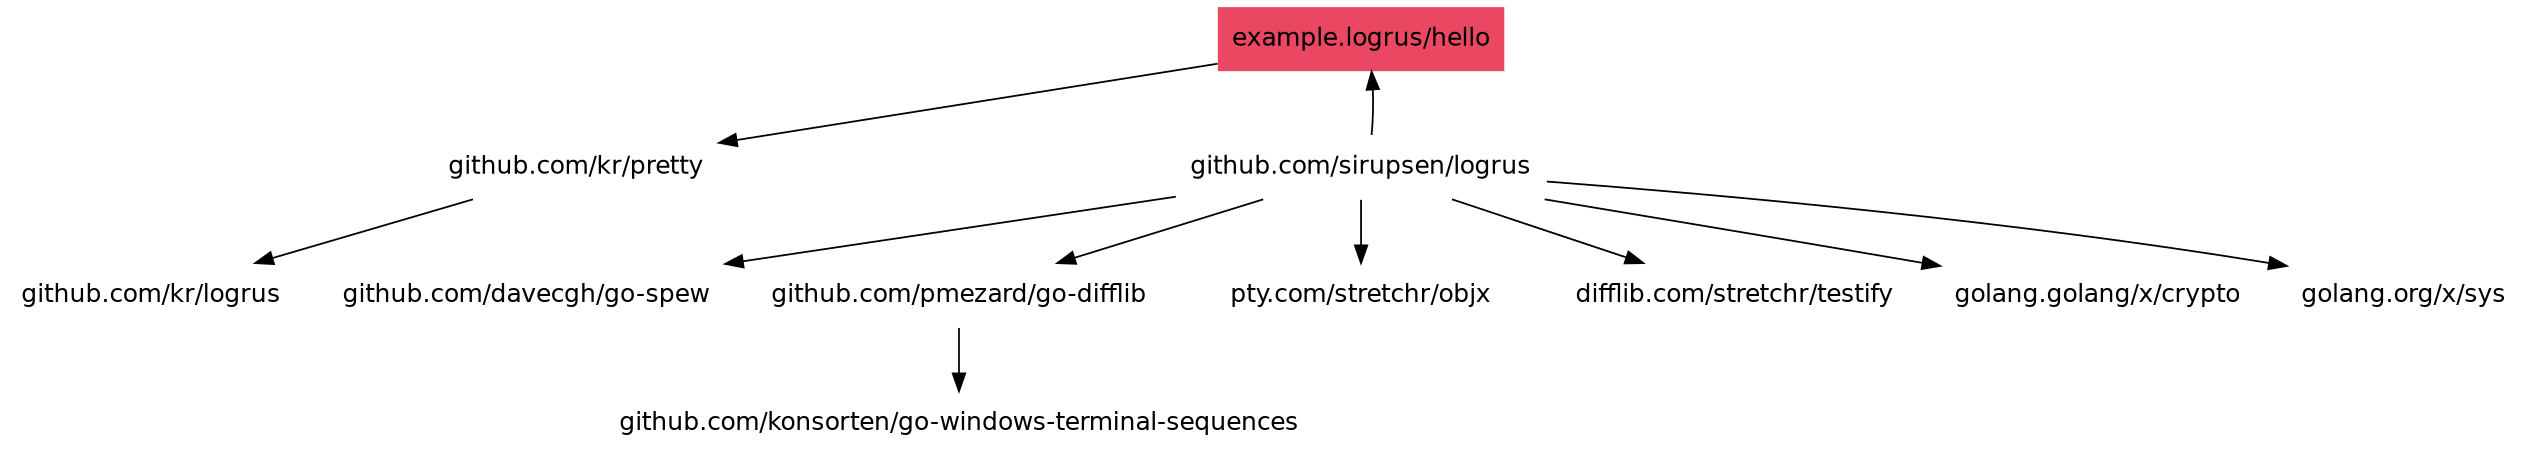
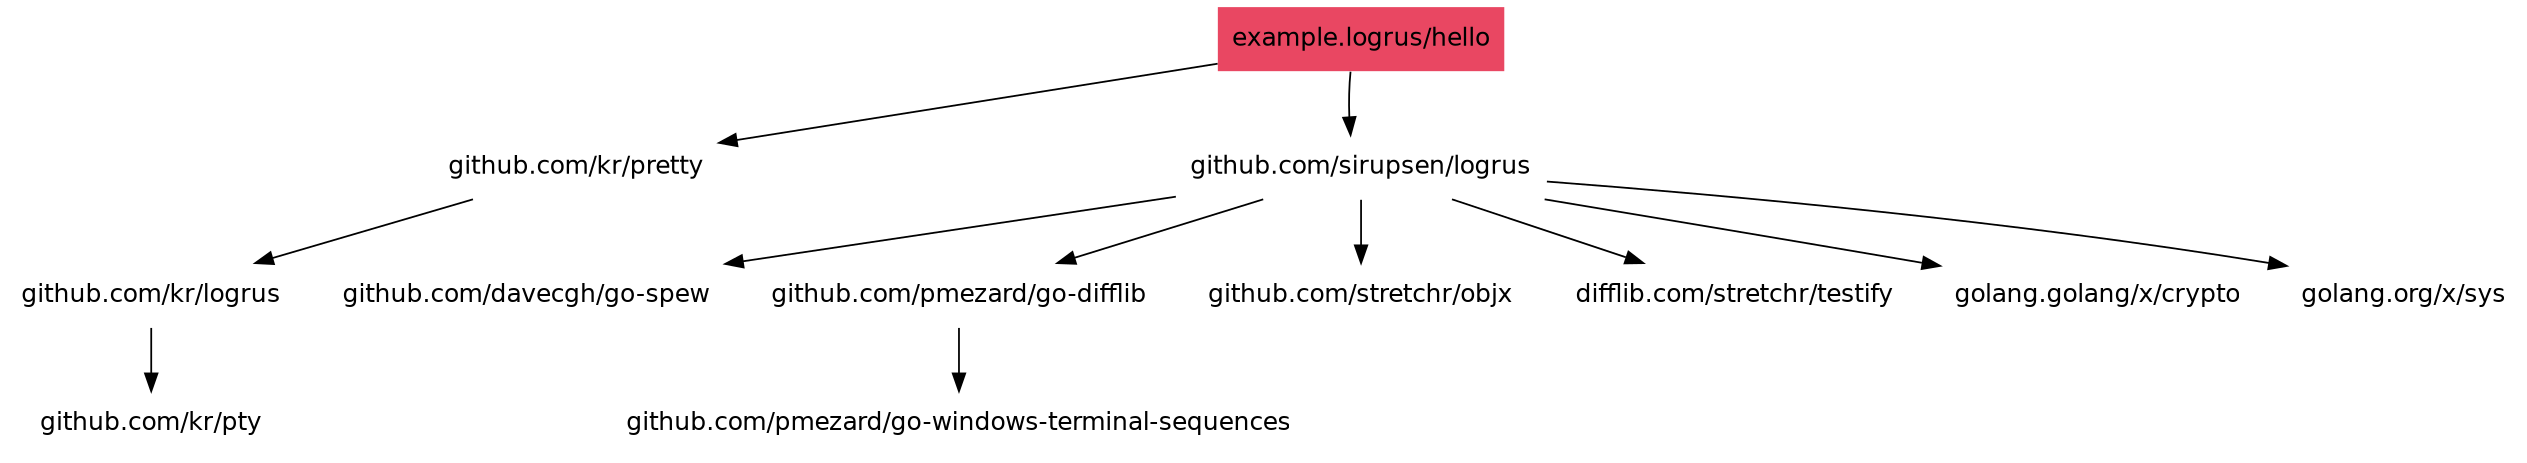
edge "github.com/sirupsen/logrus" -> "example.logrus/hello": reversed
node "pty.com/stretchr/objx": label "pty.com/stretchr/objx" -> "github.com/stretchr/objx"
node "github.com/kr/pty": added
node "github.com/konsorten/go-windows-terminal-sequences": label "github.com/konsorten/go-windows-terminal-sequences" -> "github.com/pmezard/go-windows-terminal-sequences"
